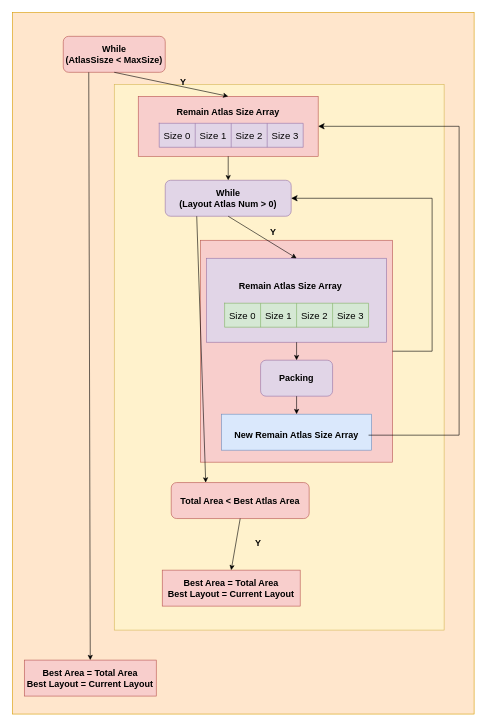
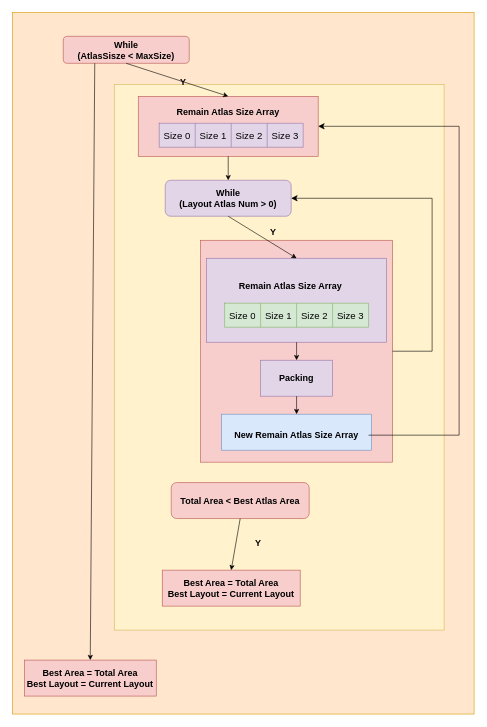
node "While (AtlasSisze < MaxSize)": size 102x36 -> 126x27
edge "While (Layout Atlas Num > 0)" -> "Total Area < Best Atlas Area": removed
node "Packing": shape rounded rectangle -> rectangle
